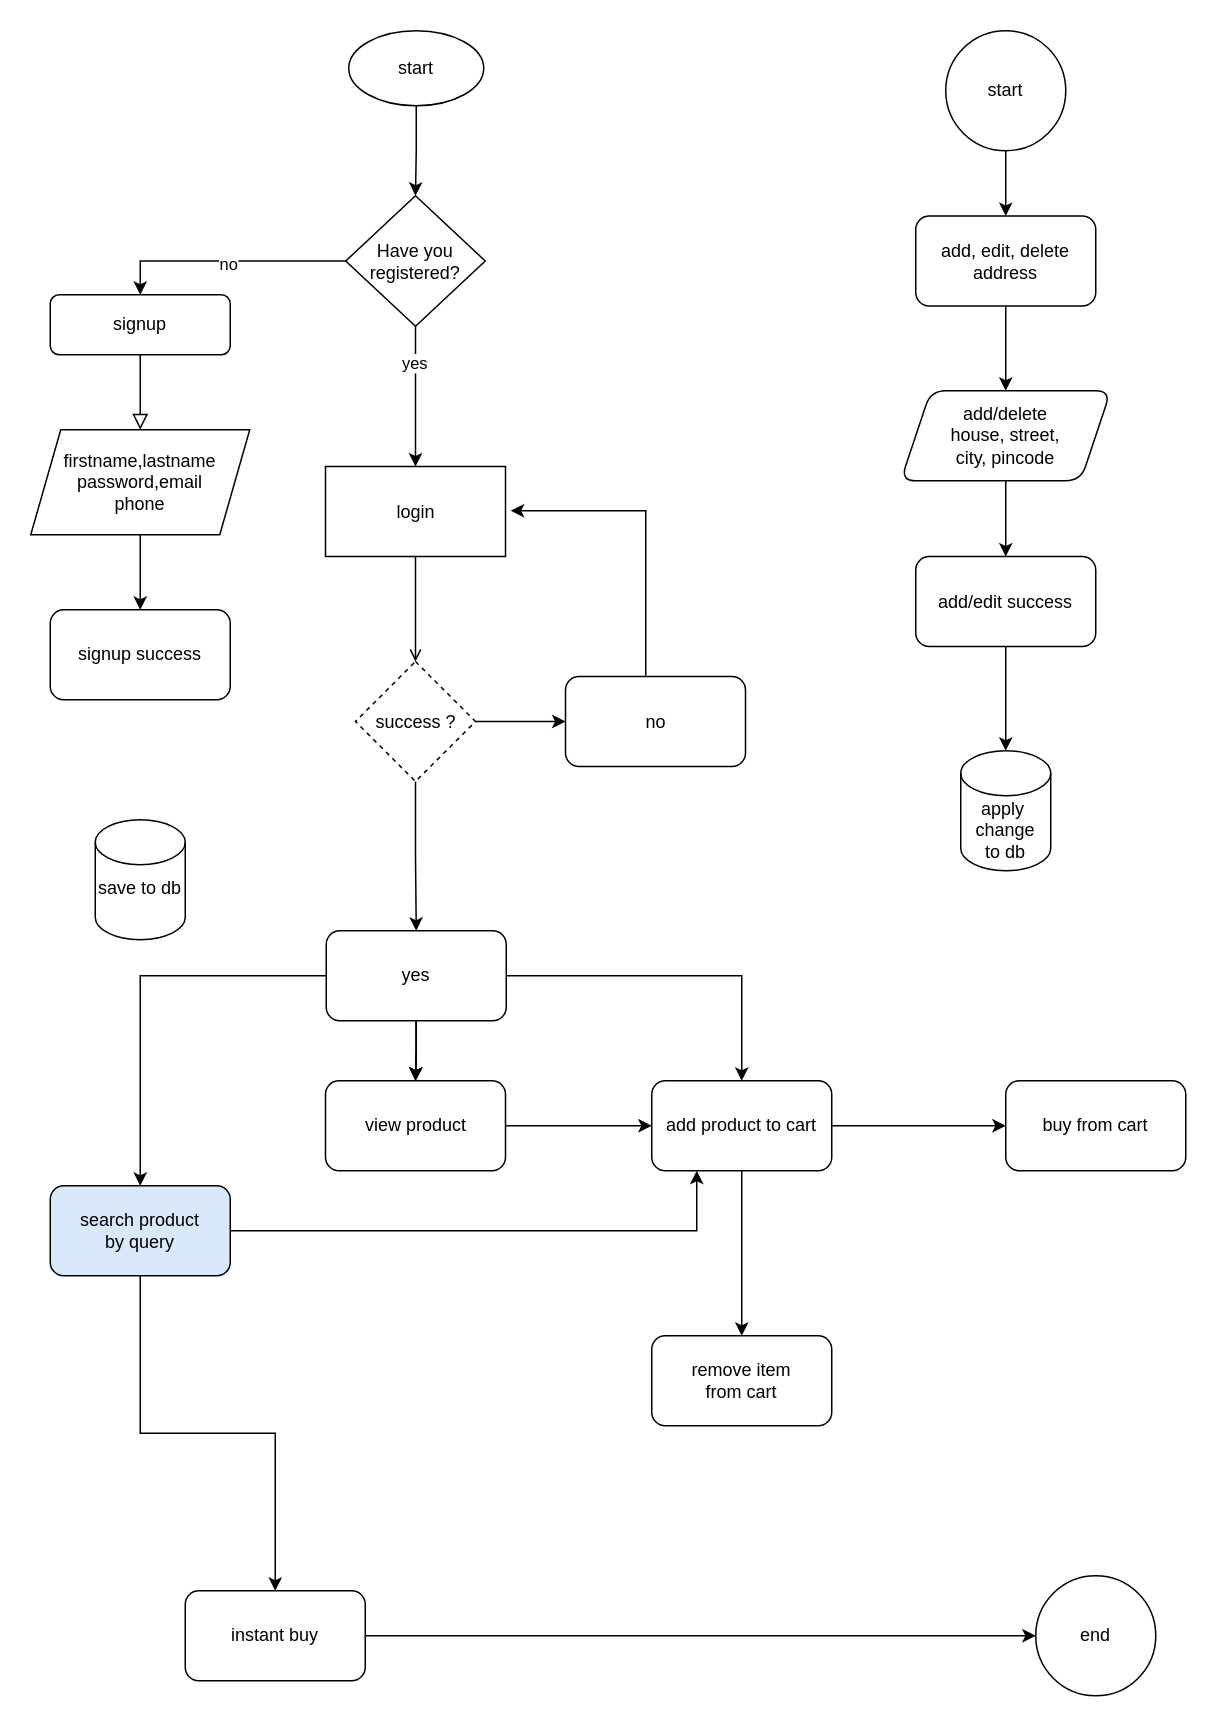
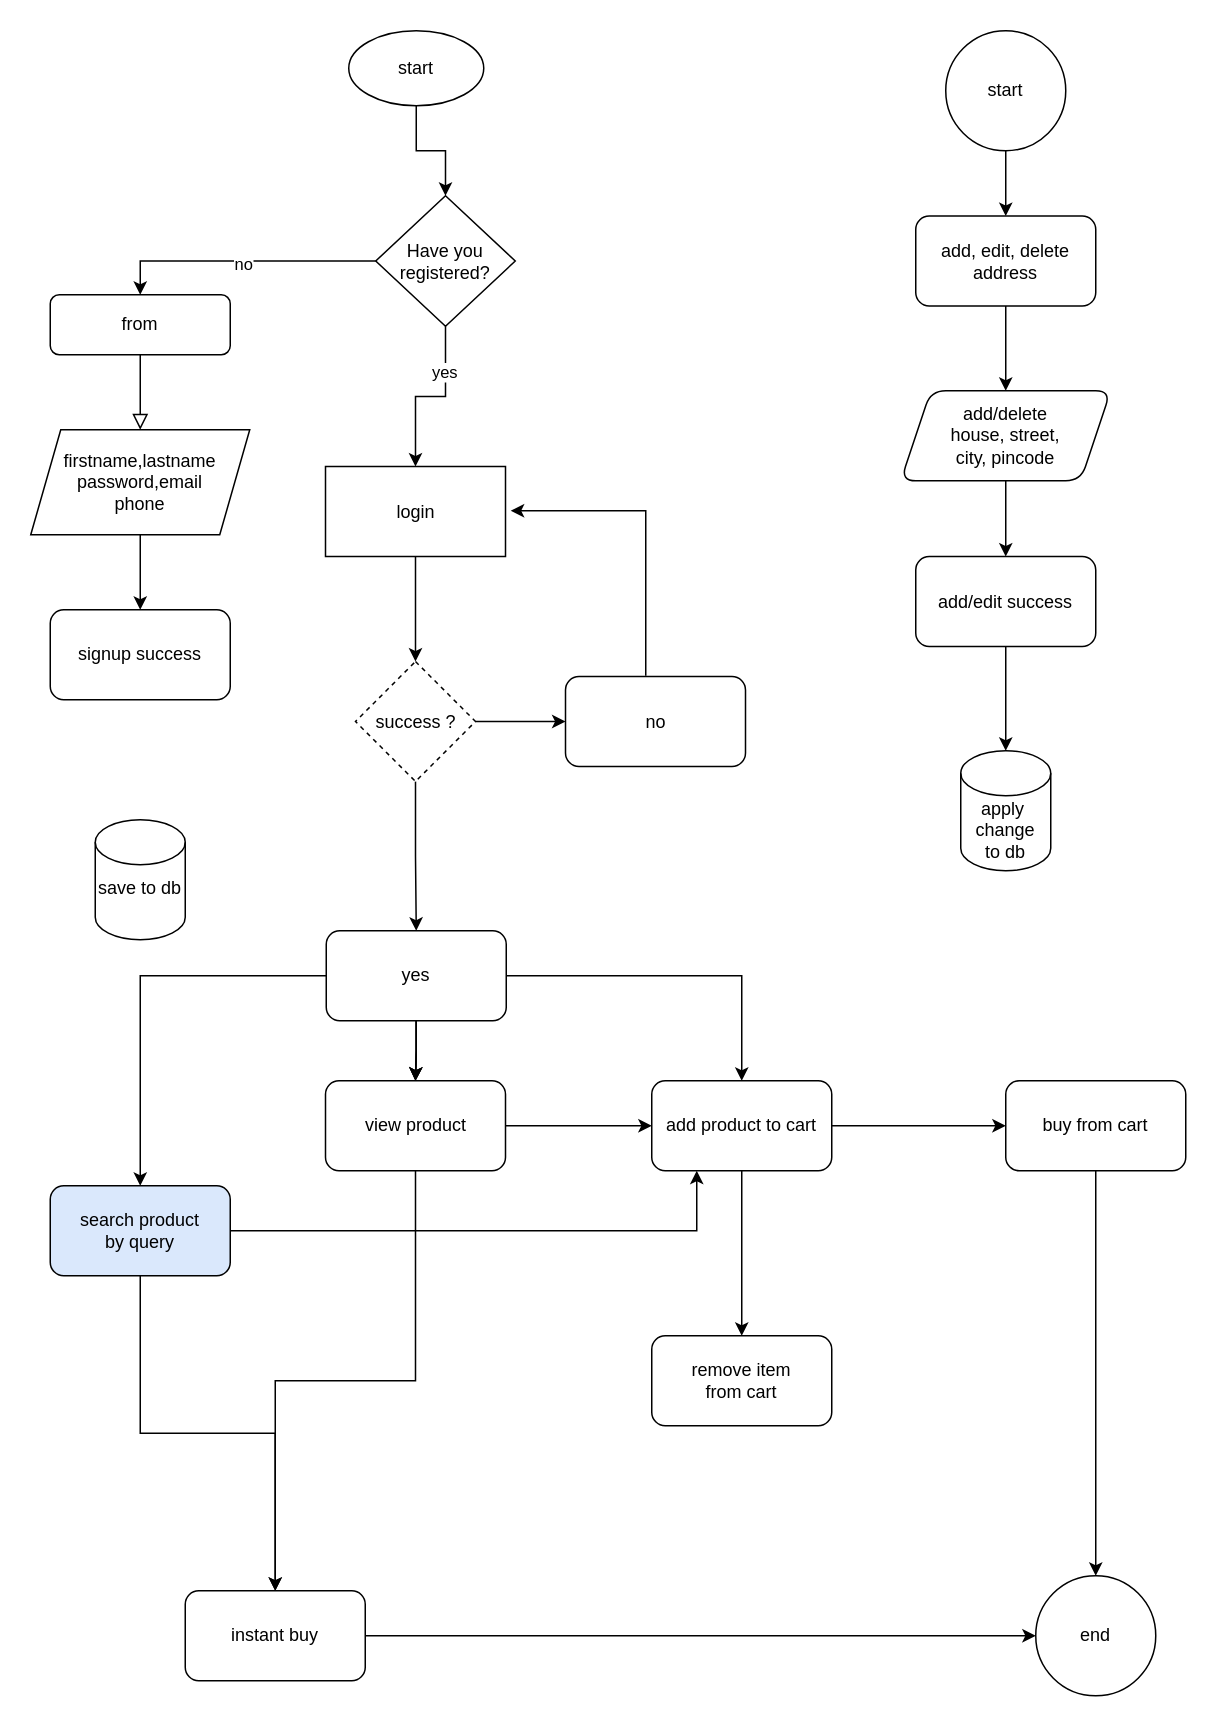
node "Have you registered?": moved (416, 261) -> (446, 261)
node "signup": label "signup" -> "from"
edge "login" -> "success ?": arrowhead open -> classic
edge "buy from cart" -> "end": added
edge "view product" -> "instant buy": added
